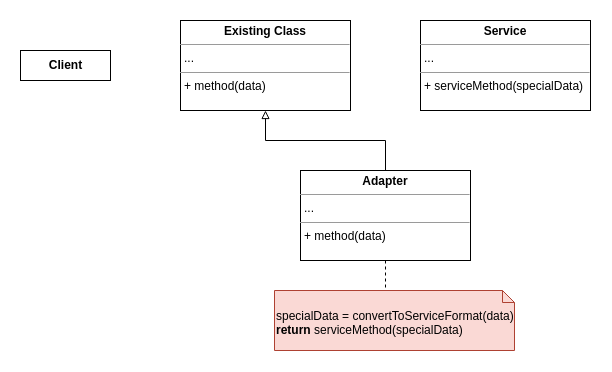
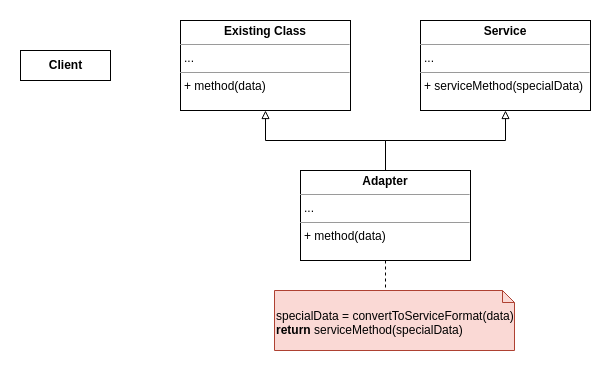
edge "Adapter ... + method(data)" -> "Service ... + serviceMethod(specialData)": added
